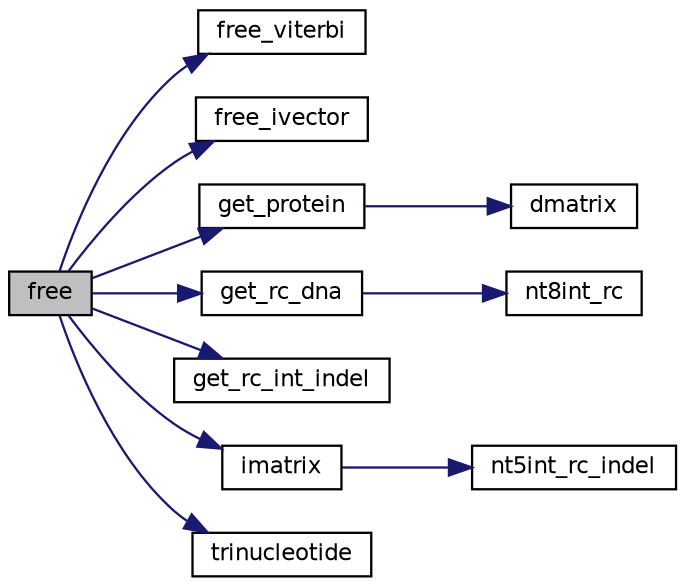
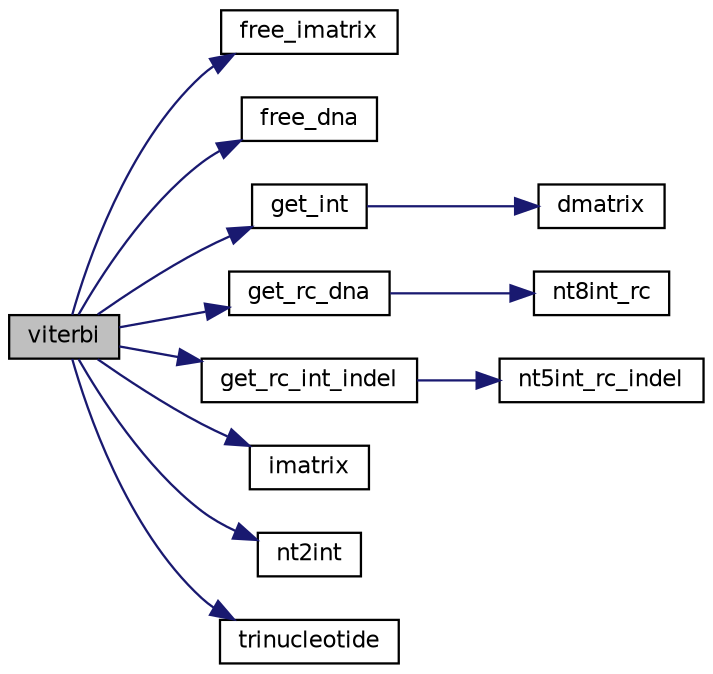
node "free_viterbi": label "free_viterbi" -> "free_imatrix"
node "free_ivector": label "free_ivector" -> "free_dna"
node "get_protein": label "get_protein" -> "get_int"
node "free": label "free" -> "viterbi"
edge "imatrix" -> "nt5int_rc_indel": now "get_rc_int_indel" -> "nt5int_rc_indel"
node "nt2int": added
